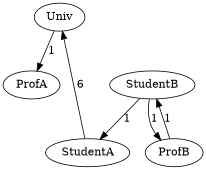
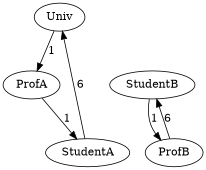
edge "StudentB" -> "StudentA": now "ProfA" -> "StudentA"
edge "ProfB" -> "StudentB": label "1" -> "6"
